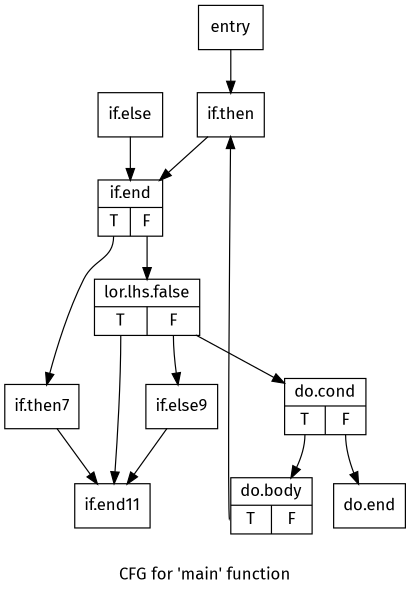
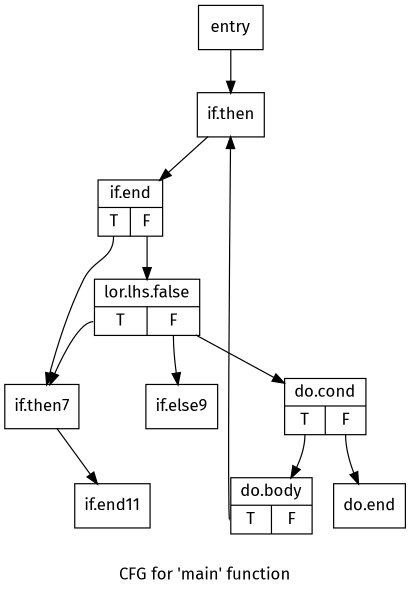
node "if.else": removed
edge "lor.lhs.false" -> "if.end11": now "lor.lhs.false" -> "if.then7"
edge "if.else9" -> "if.end11": removed
